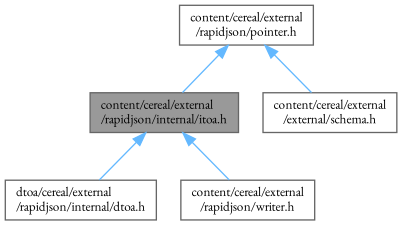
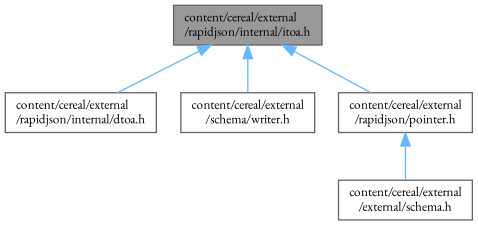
edge "content/cereal/external /rapidjson/internal/itoa.h" -> "content/cereal/external /rapidjson/pointer.h": reversed
node "dtoa/cereal/external /rapidjson/internal/dtoa.h": label "dtoa/cereal/external /rapidjson/internal/dtoa.h" -> "content/cereal/external /rapidjson/internal/dtoa.h"
node "content/cereal/external /rapidjson/writer.h": label "content/cereal/external /rapidjson/writer.h" -> "content/cereal/external /schema/writer.h"
